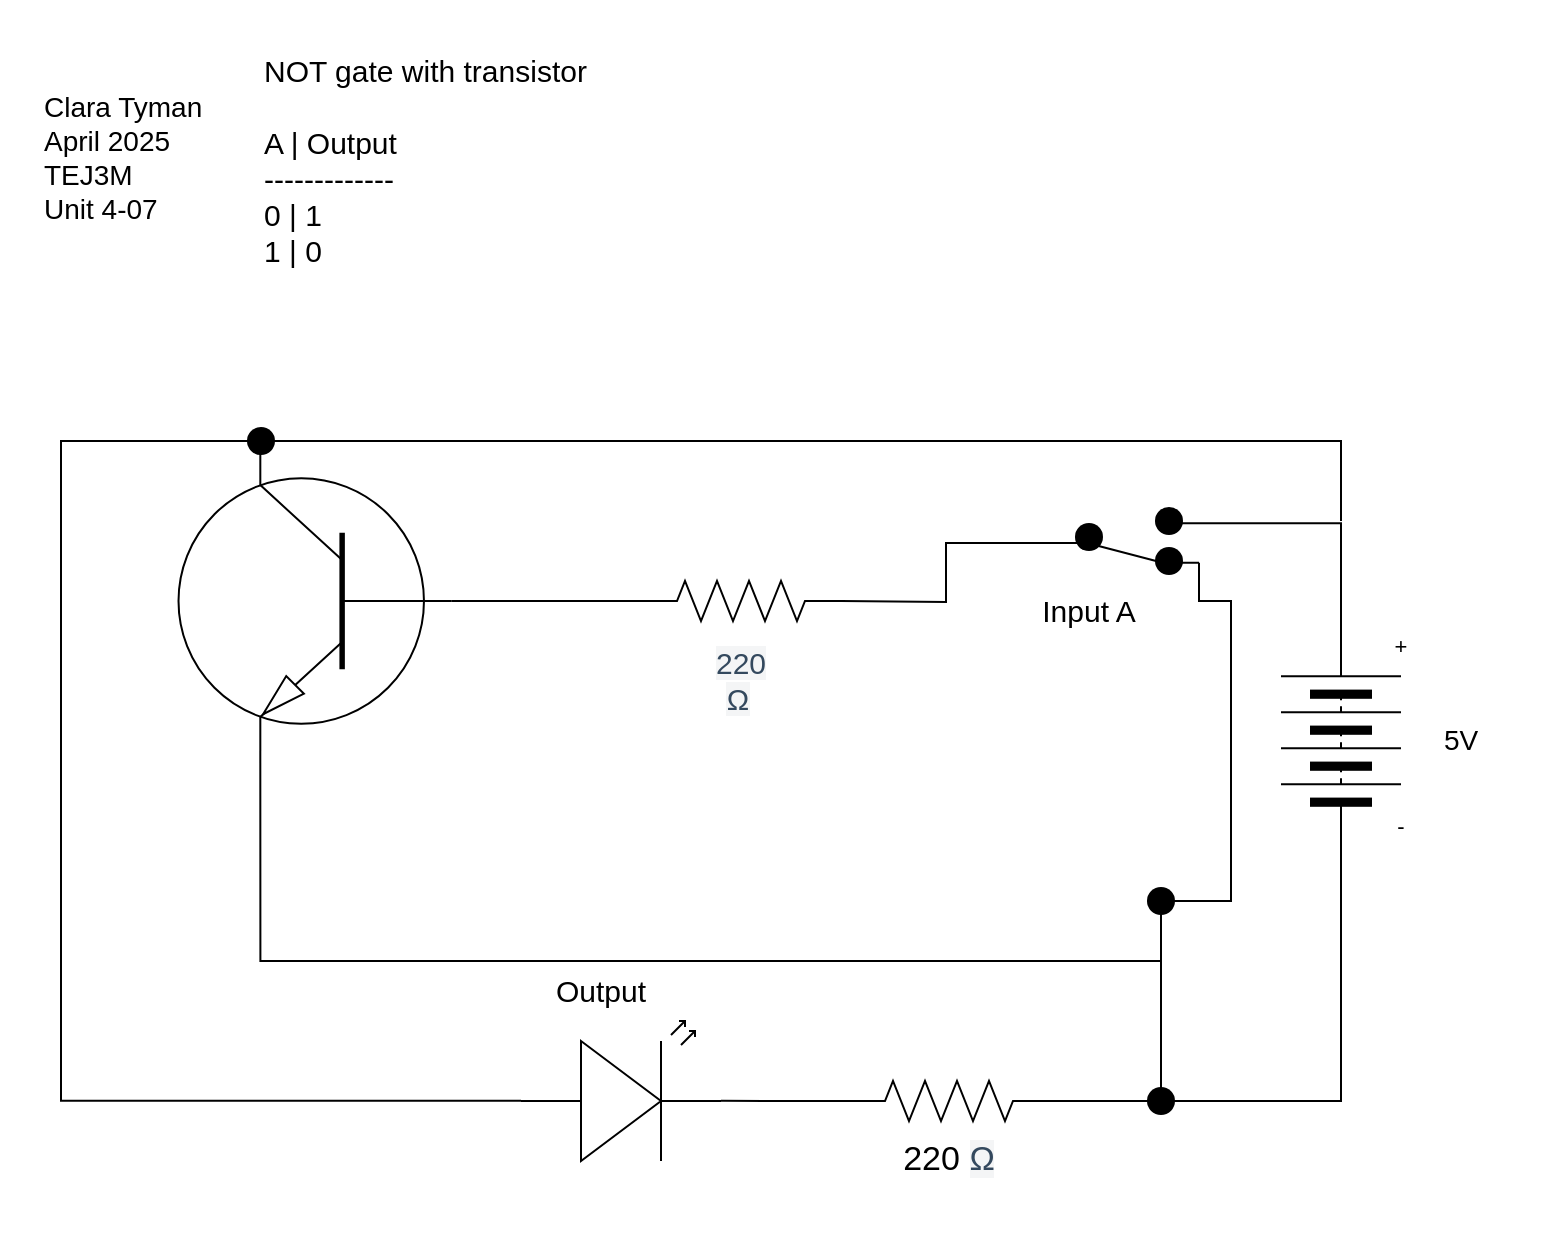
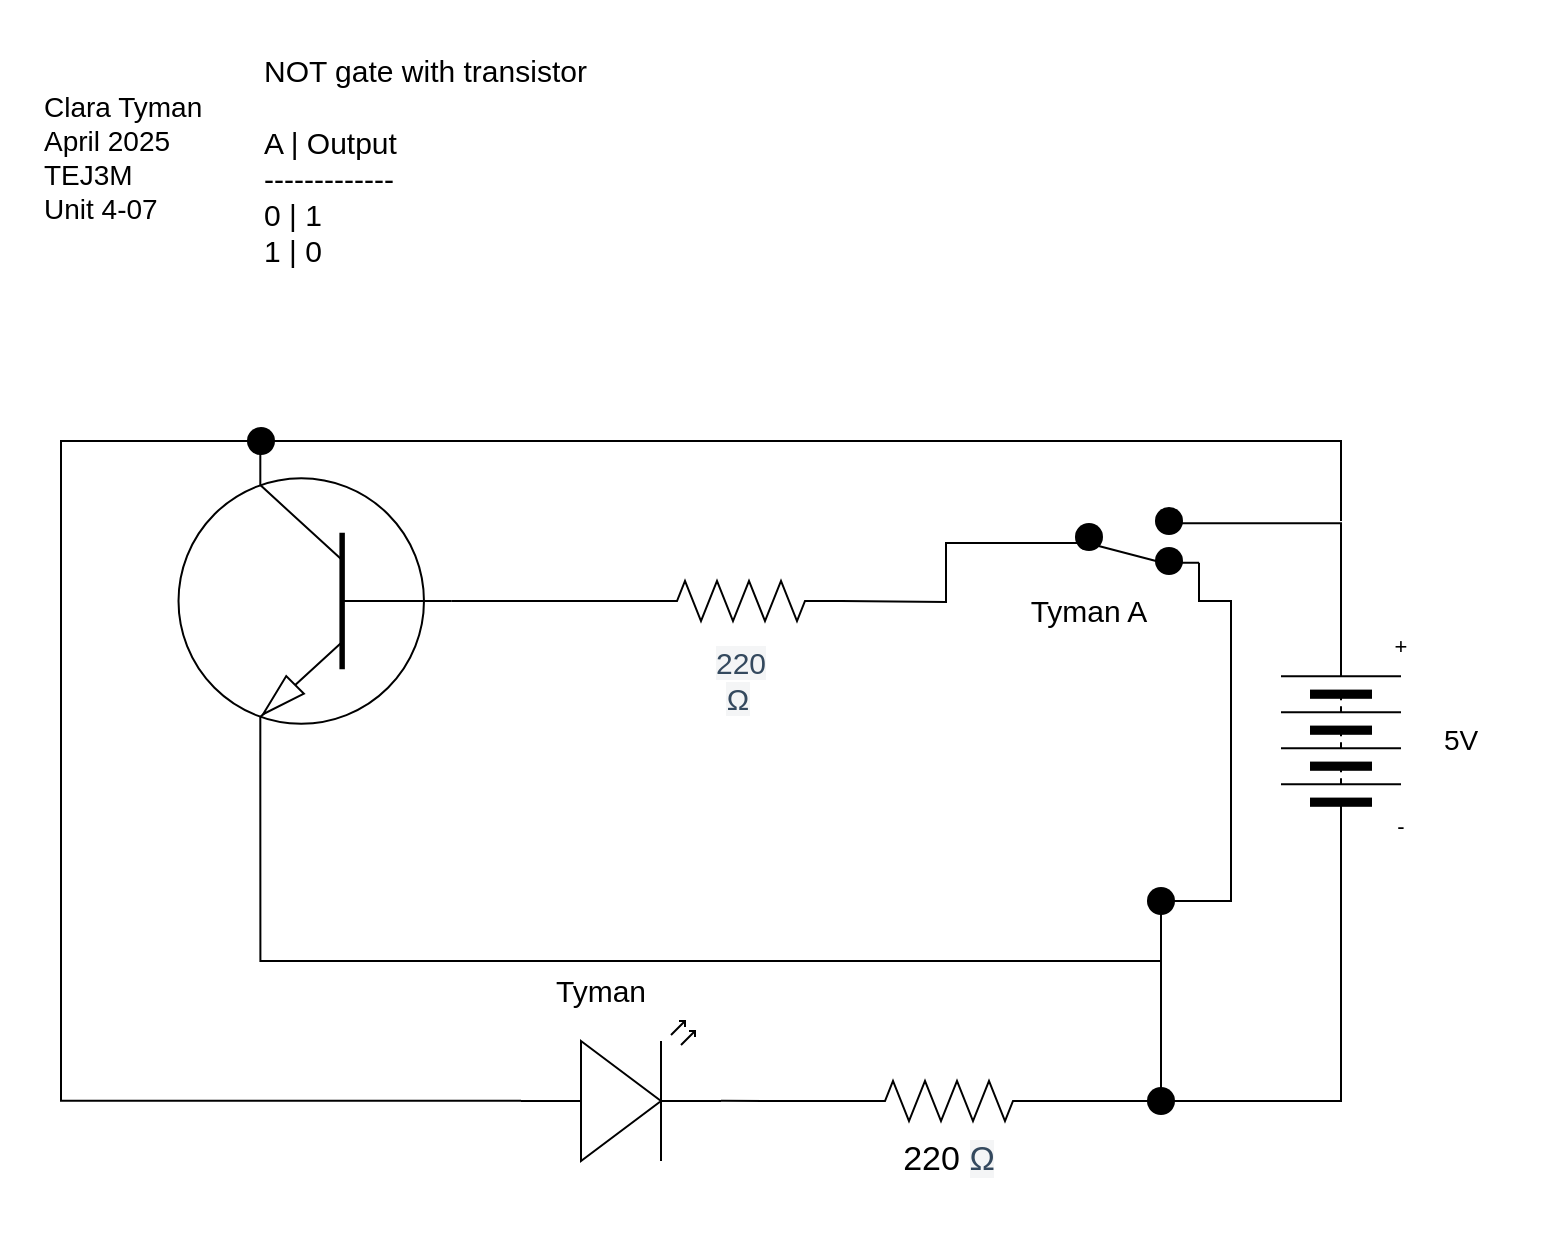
node "Input A": label "Input A" -> "Tyman A"
node "Output": label "Output" -> "Tyman"
